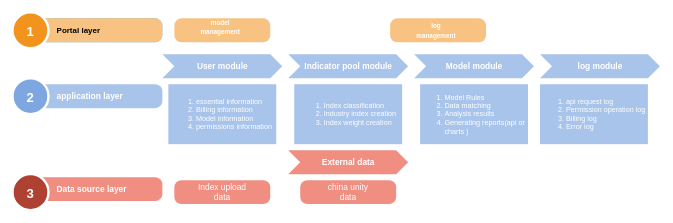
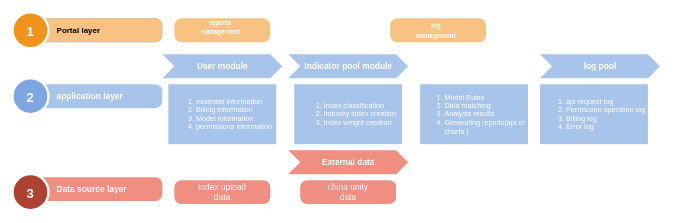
node "model management": label "model management" -> "reports management"
node "Model module": removed
node "log module": label "log module" -> "log pool"
